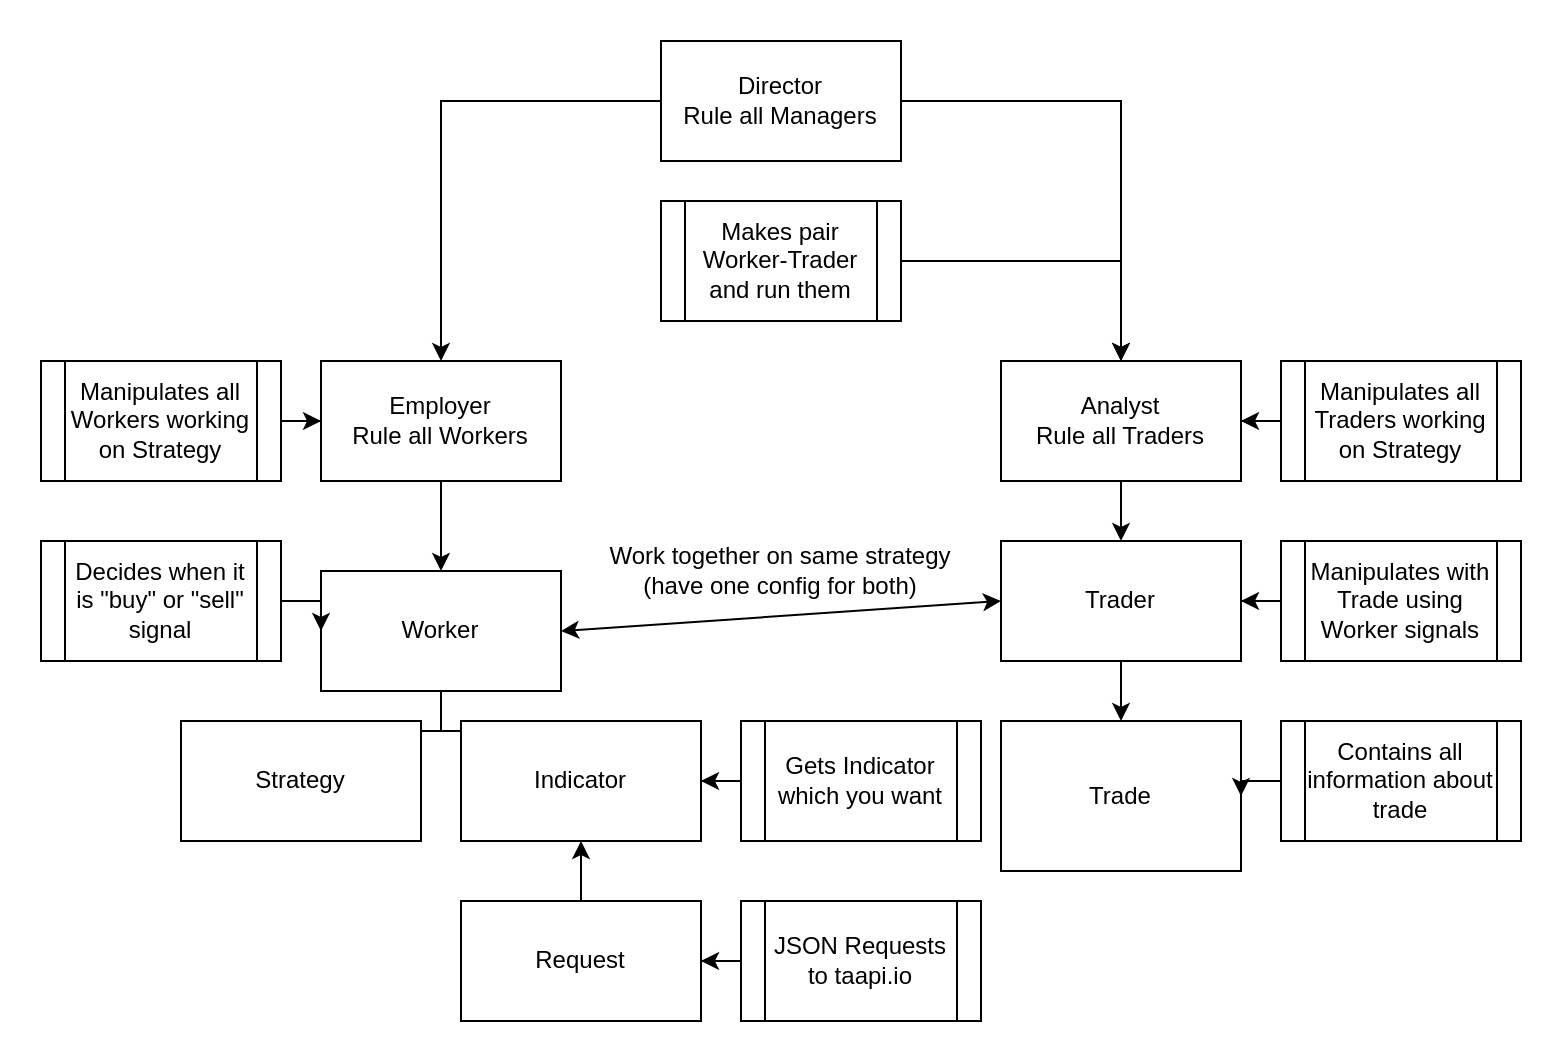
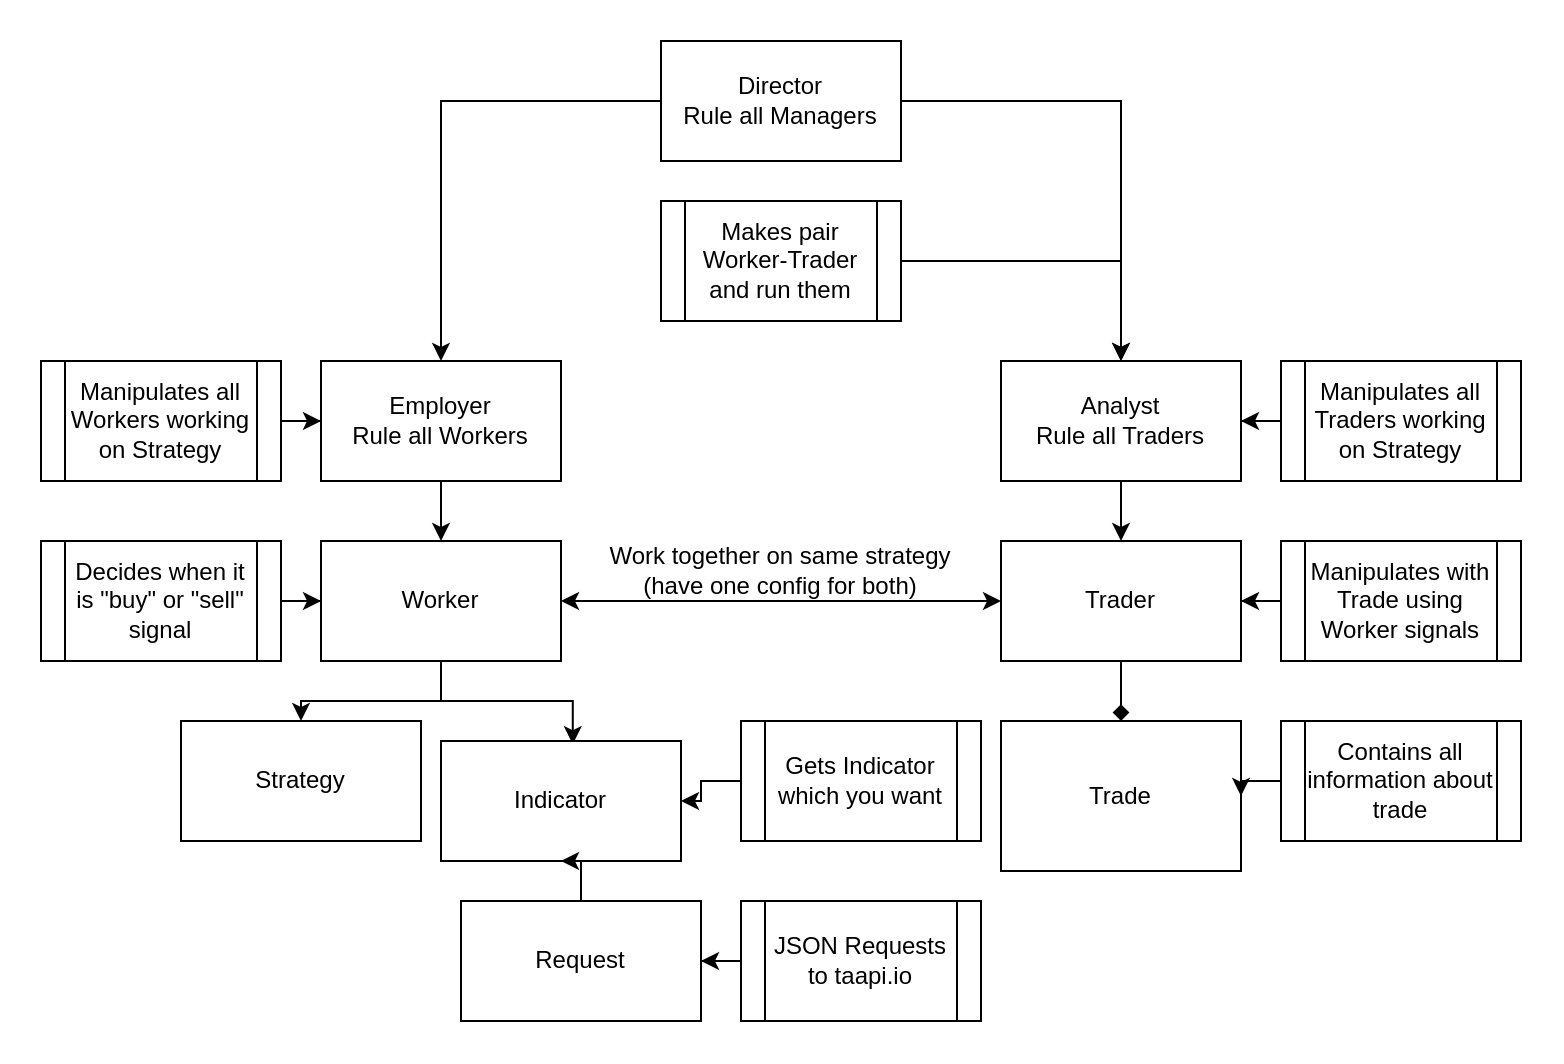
node "Worker": moved (441, 631) -> (441, 601)
edge "Trader" -> "Trade": arrowhead classic -> diamond
node "Indicator": moved (581, 781) -> (561, 801)
